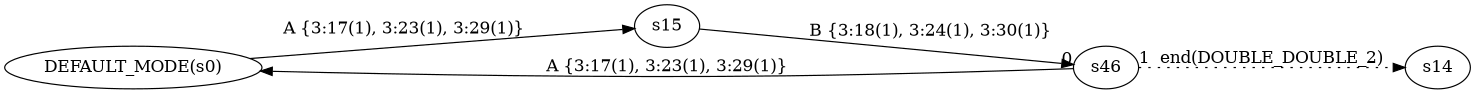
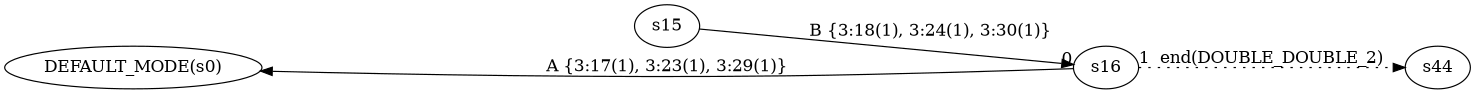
edge "DEFAULT_MODE(s0)" -> "s15": removed, label "A {3:17(1), 3:23(1), 3:29(1)}"
node "s46": label "s46" -> "s16"
node "s14": label "s14" -> "s44"
